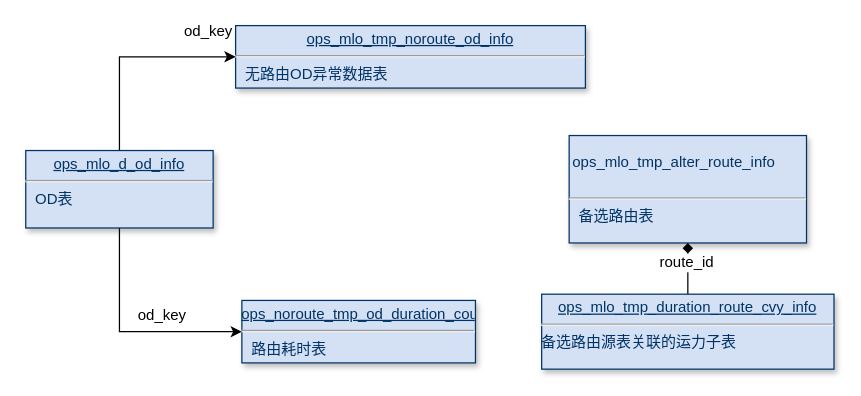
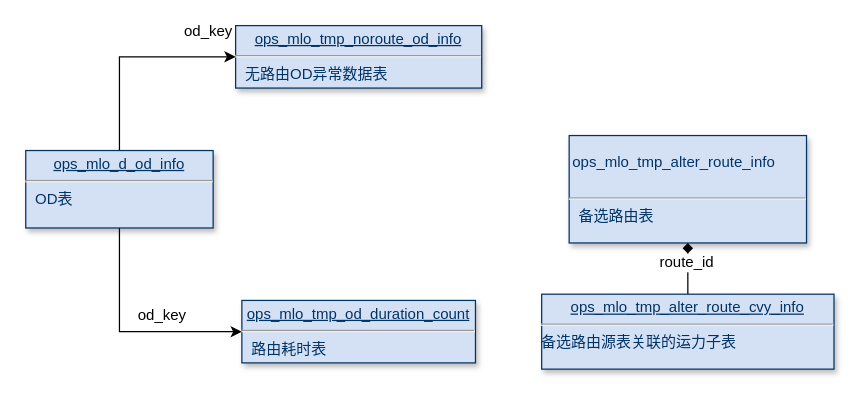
node "ops_mlo_tmp_noroute_od_info 无路由OD异常数据表": size 350x63 -> 246x63
node "ops_mlo_tmp_duration_route_cvy_info 备选路由源表关联的运力子表": label "ops_mlo_tmp_duration_route_cvy_info 备选路由源表关联的运力子表" -> "ops_mlo_tmp_alter_route_cvy_info 备选路由源表关联的运力子表"
node "ops_noroute_tmp_od_duration_count 路由耗时表": label "ops_noroute_tmp_od_duration_count 路由耗时表" -> "ops_mlo_tmp_od_duration_count 路由耗时表"
